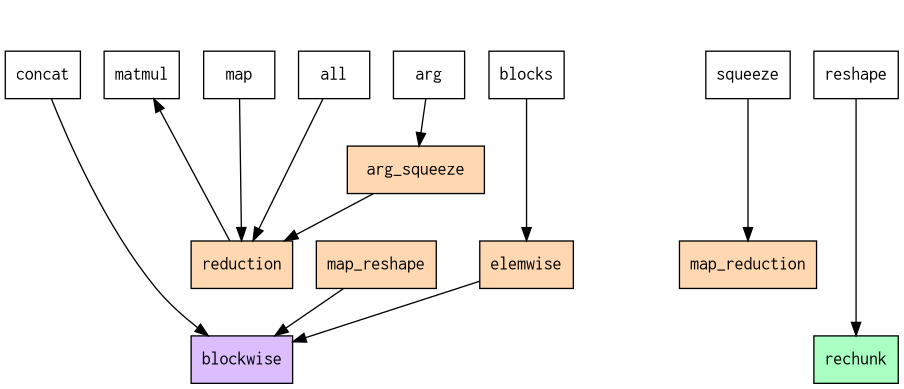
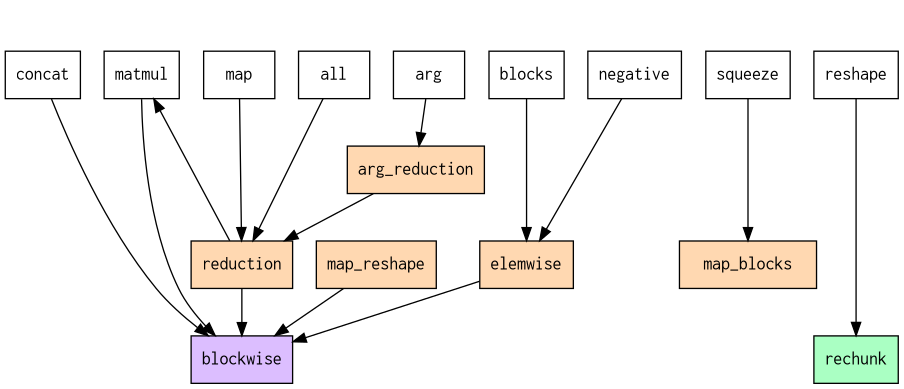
node "negative": added
node "arg_squeeze": label "arg_squeeze" -> "arg_reduction"
edge "matmul" -> "blockwise": added
node "map_reduction": label "map_reduction" -> "map_blocks"
edge "reduction" -> "blockwise": added
